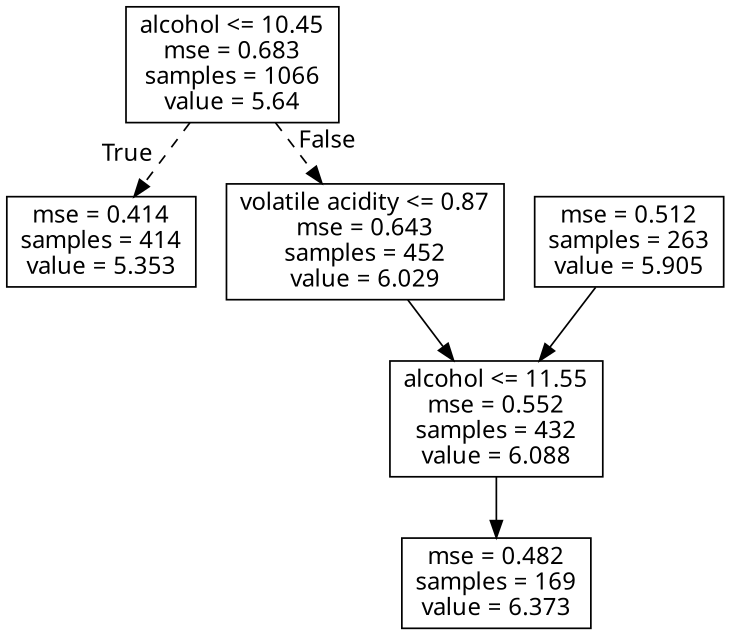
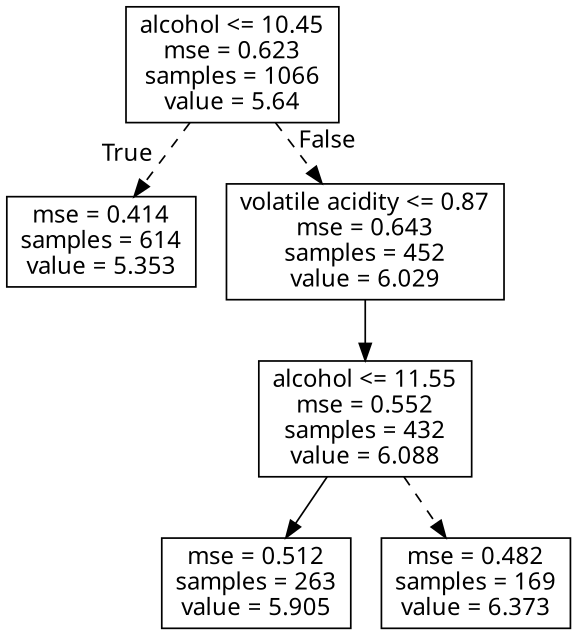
node "alcohol <= 10.45 mse = 0.683 samples = 1066 value = 5.64": label "alcohol <= 10.45 mse = 0.683 samples = 1066 value = 5.64" -> "alcohol <= 10.45 mse = 0.623 samples = 1066 value = 5.64"
node "mse = 0.414 samples = 414 value = 5.353": label "mse = 0.414 samples = 414 value = 5.353" -> "mse = 0.414 samples = 614 value = 5.353"
edge "mse = 0.512 samples = 263 value = 5.905" -> "alcohol <= 11.55 mse = 0.552 samples = 432 value = 6.088": reversed
edge "alcohol <= 11.55 mse = 0.552 samples = 432 value = 6.088" -> "mse = 0.482 samples = 169 value = 6.373": style solid -> dashed
